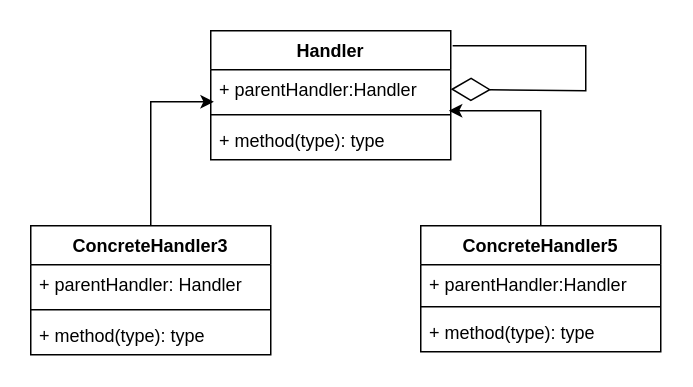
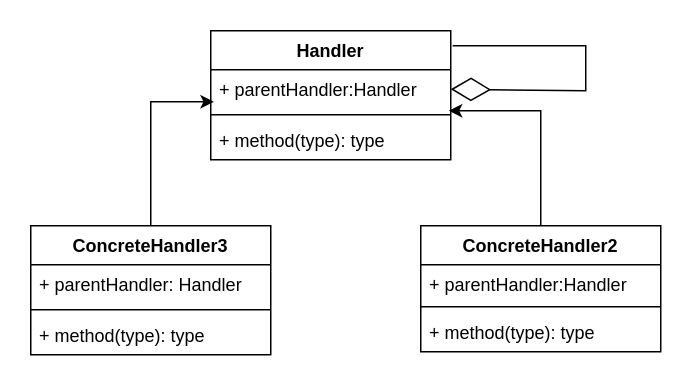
node "ConcreteHandler5": label "ConcreteHandler5" -> "ConcreteHandler2"
